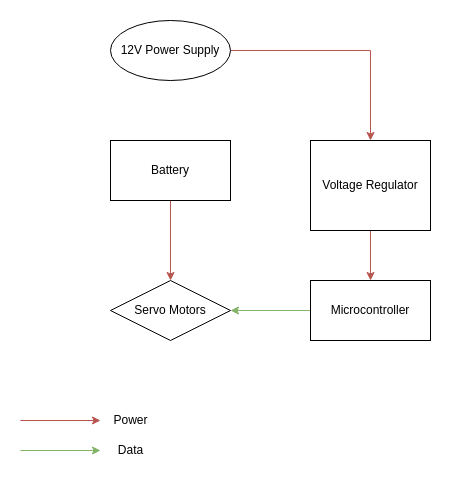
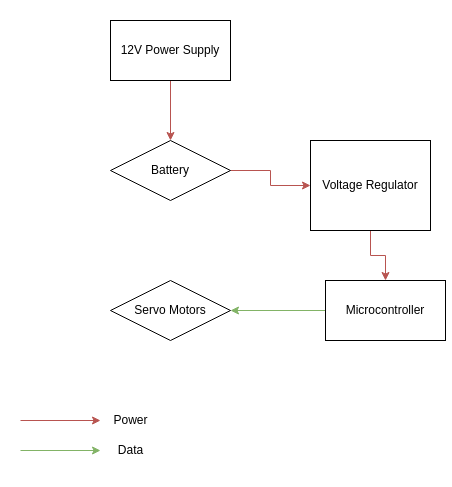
node "12V Power Supply": shape ellipse -> rectangle
edge "12V Power Supply" -> "Voltage Regulator": now "12V Power Supply" -> "Battery"
node "Battery": shape rectangle -> diamond
edge "Battery" -> "Servo Motors": now "Battery" -> "Voltage Regulator"
node "Microcontroller": moved (371, 311) -> (386, 311)
